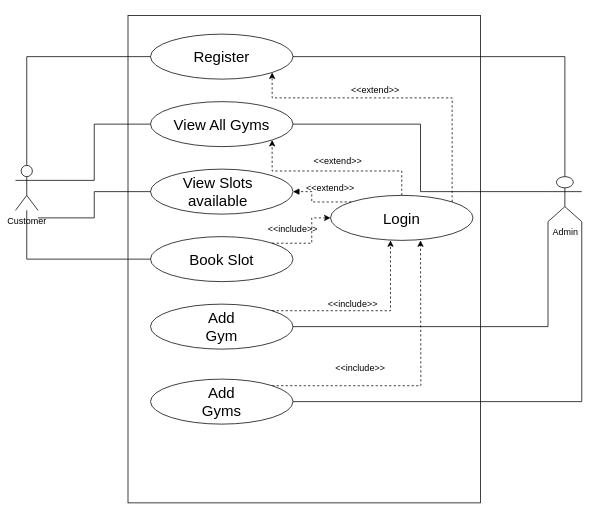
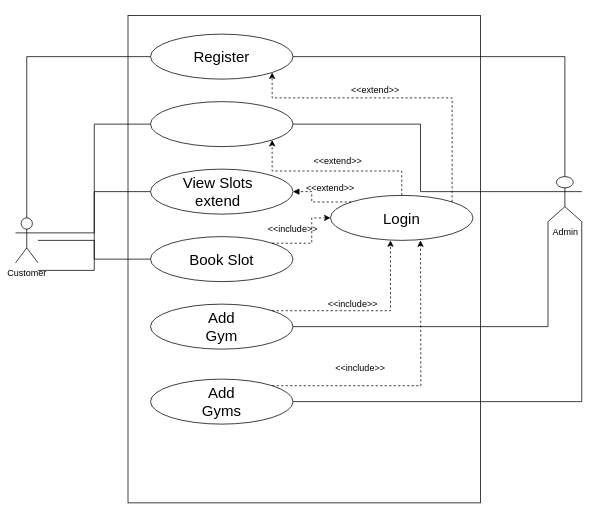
node "View All Gyms": removed
node "Customer": moved (27, 188) -> (27, 240)
node "View Slots available": label "View Slots available" -> "View Slots extend"
